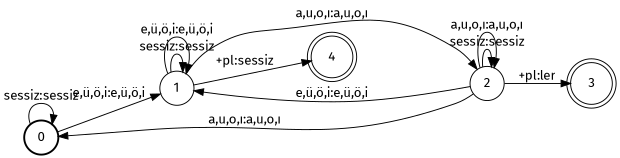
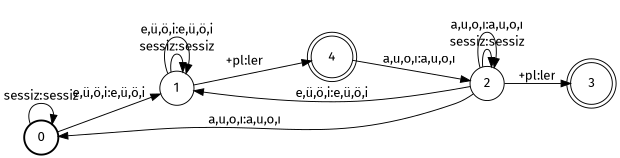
edge "1" -> "2": now "4" -> "2"
edge "1" -> "4": label "+pl:sessiz" -> "+pl:ler"
